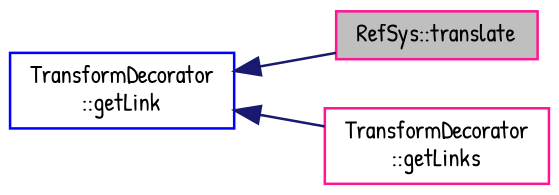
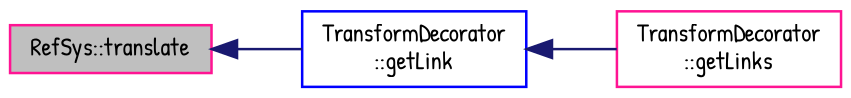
edge "RefSys::translate" -> "TransformDecorator ::getLink": reversed
